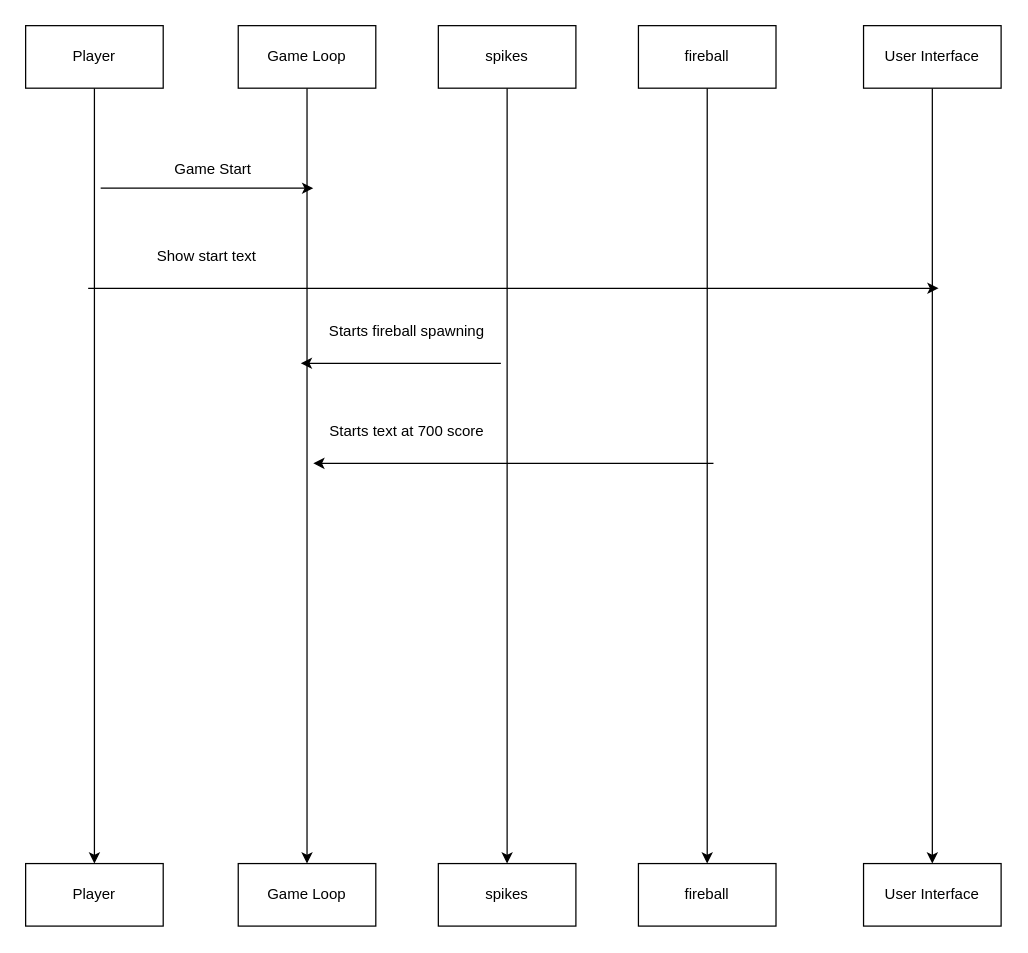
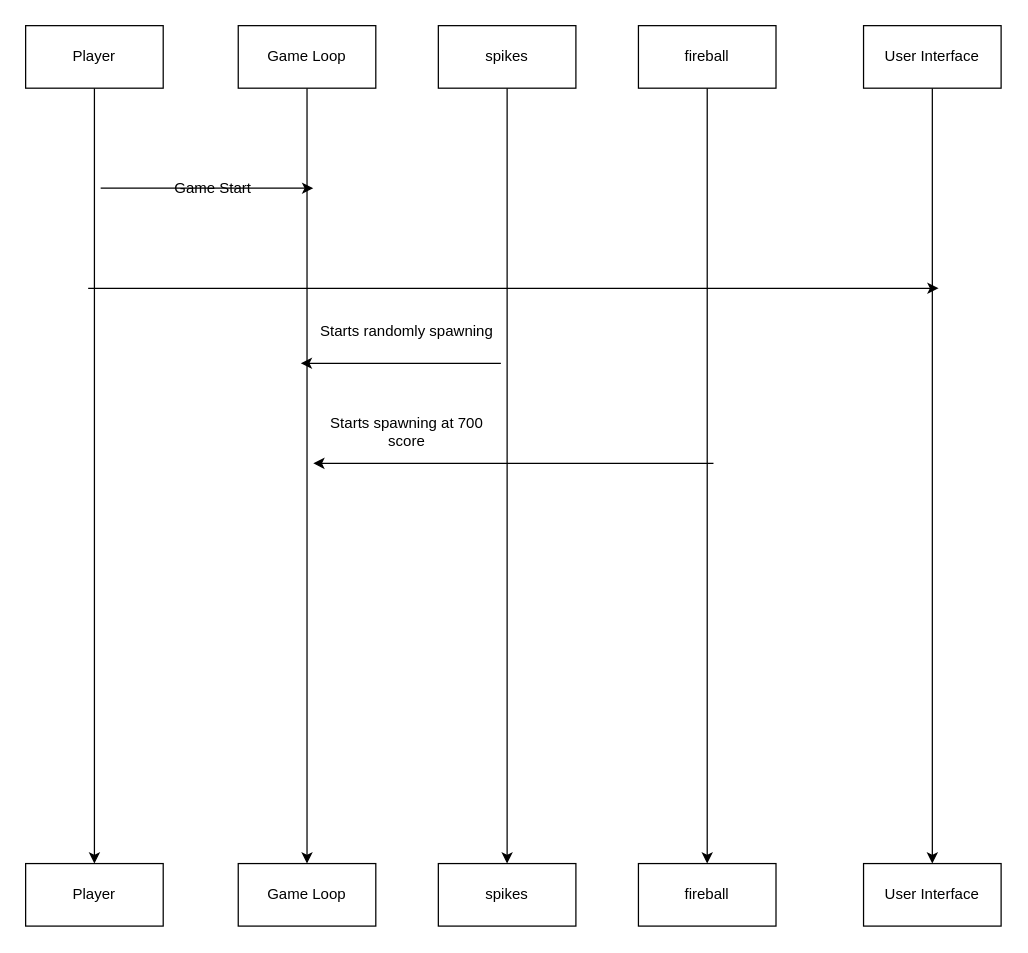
node "Game Start": moved (213, 169) -> (213, 188)
node "Show start text": removed
node "Starts fireball spawning": label "Starts fireball spawning" -> "Starts randomly spawning"
node "Starts text at 700 score": label "Starts text at 700 score" -> "Starts spawning at 700 score"
